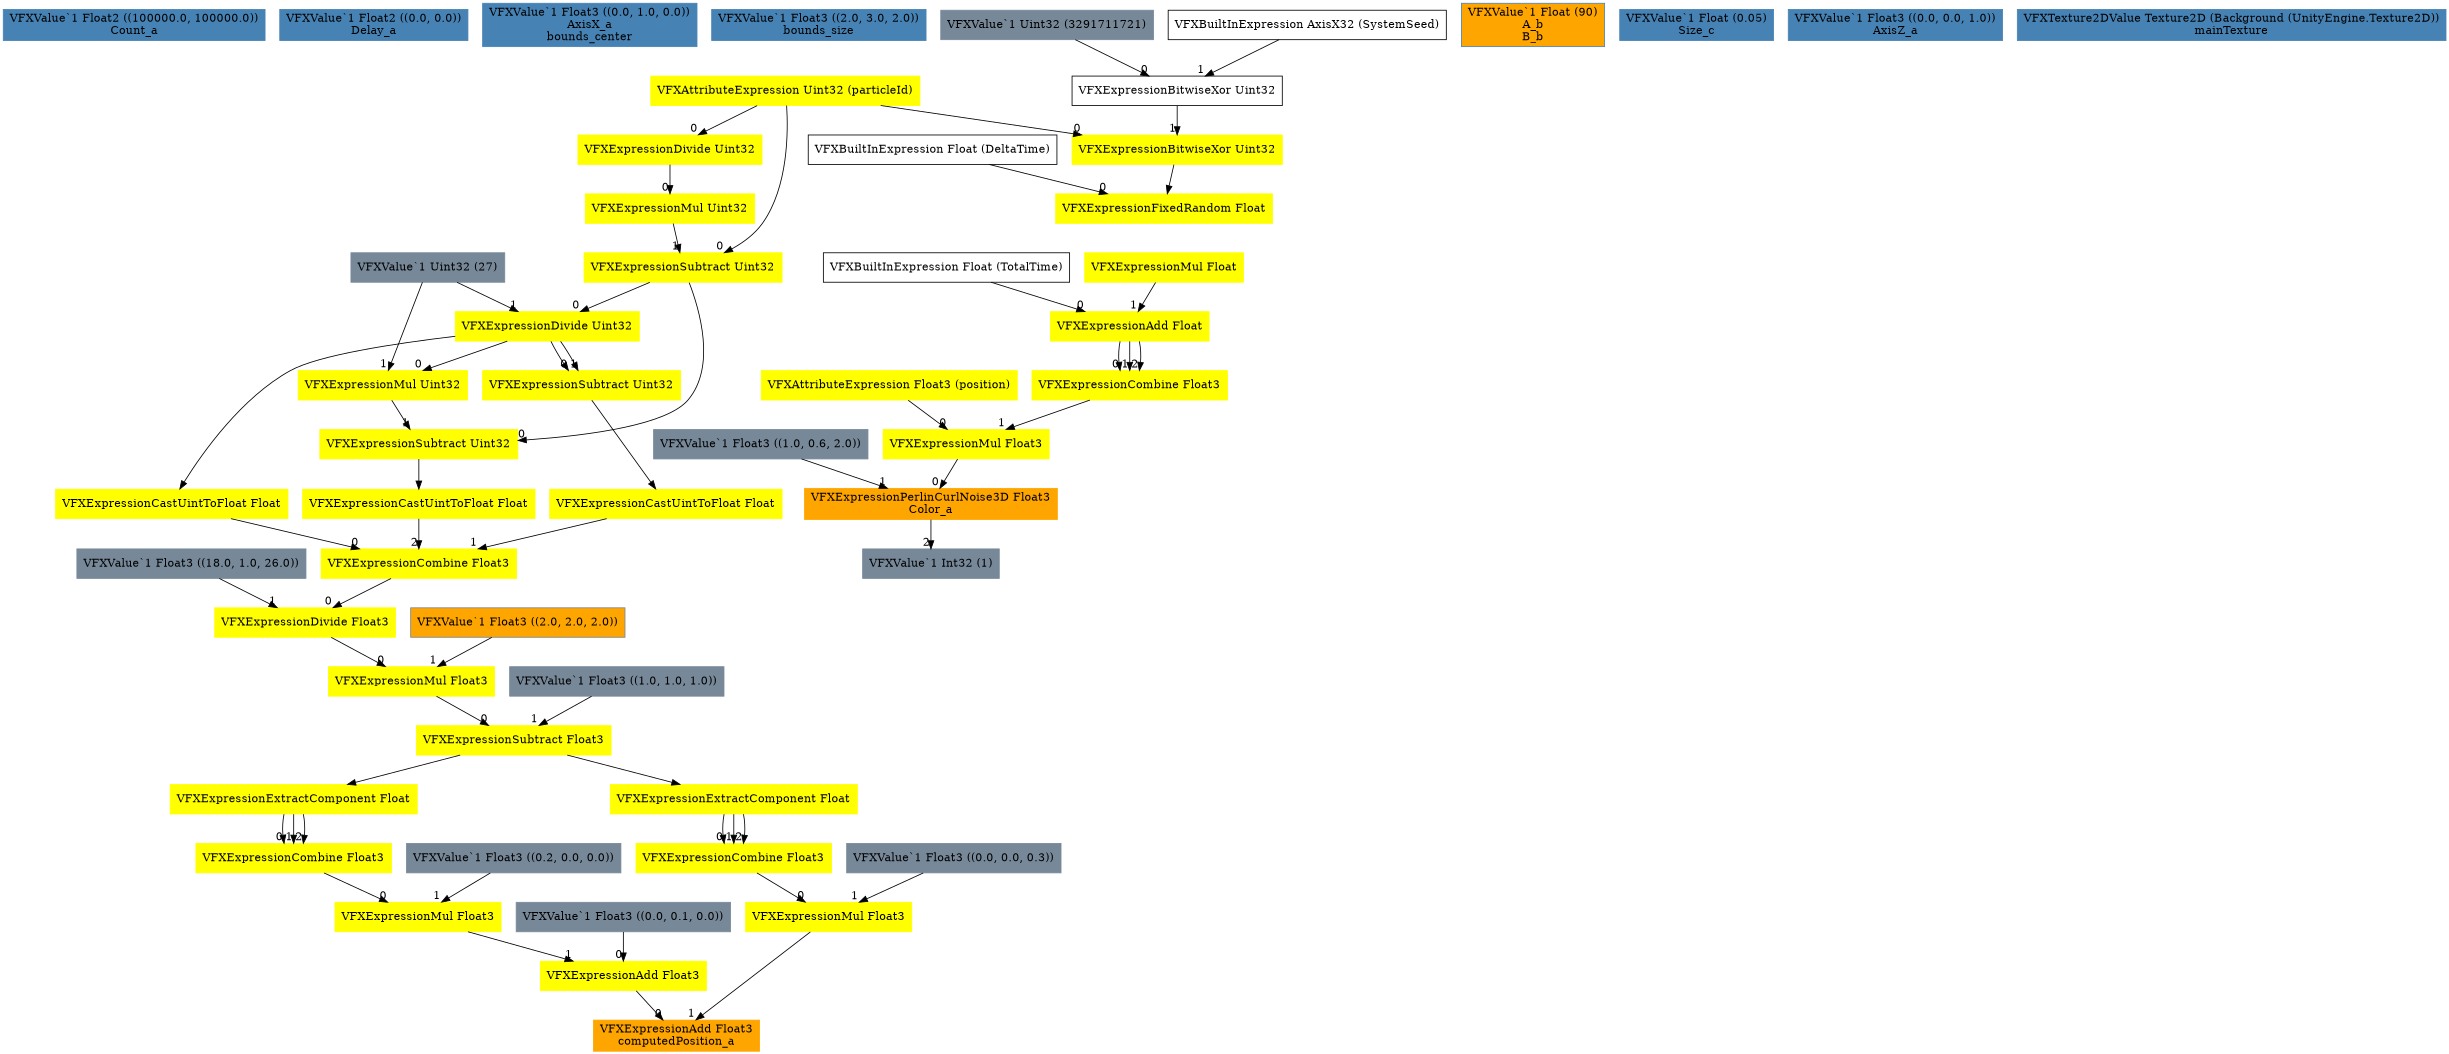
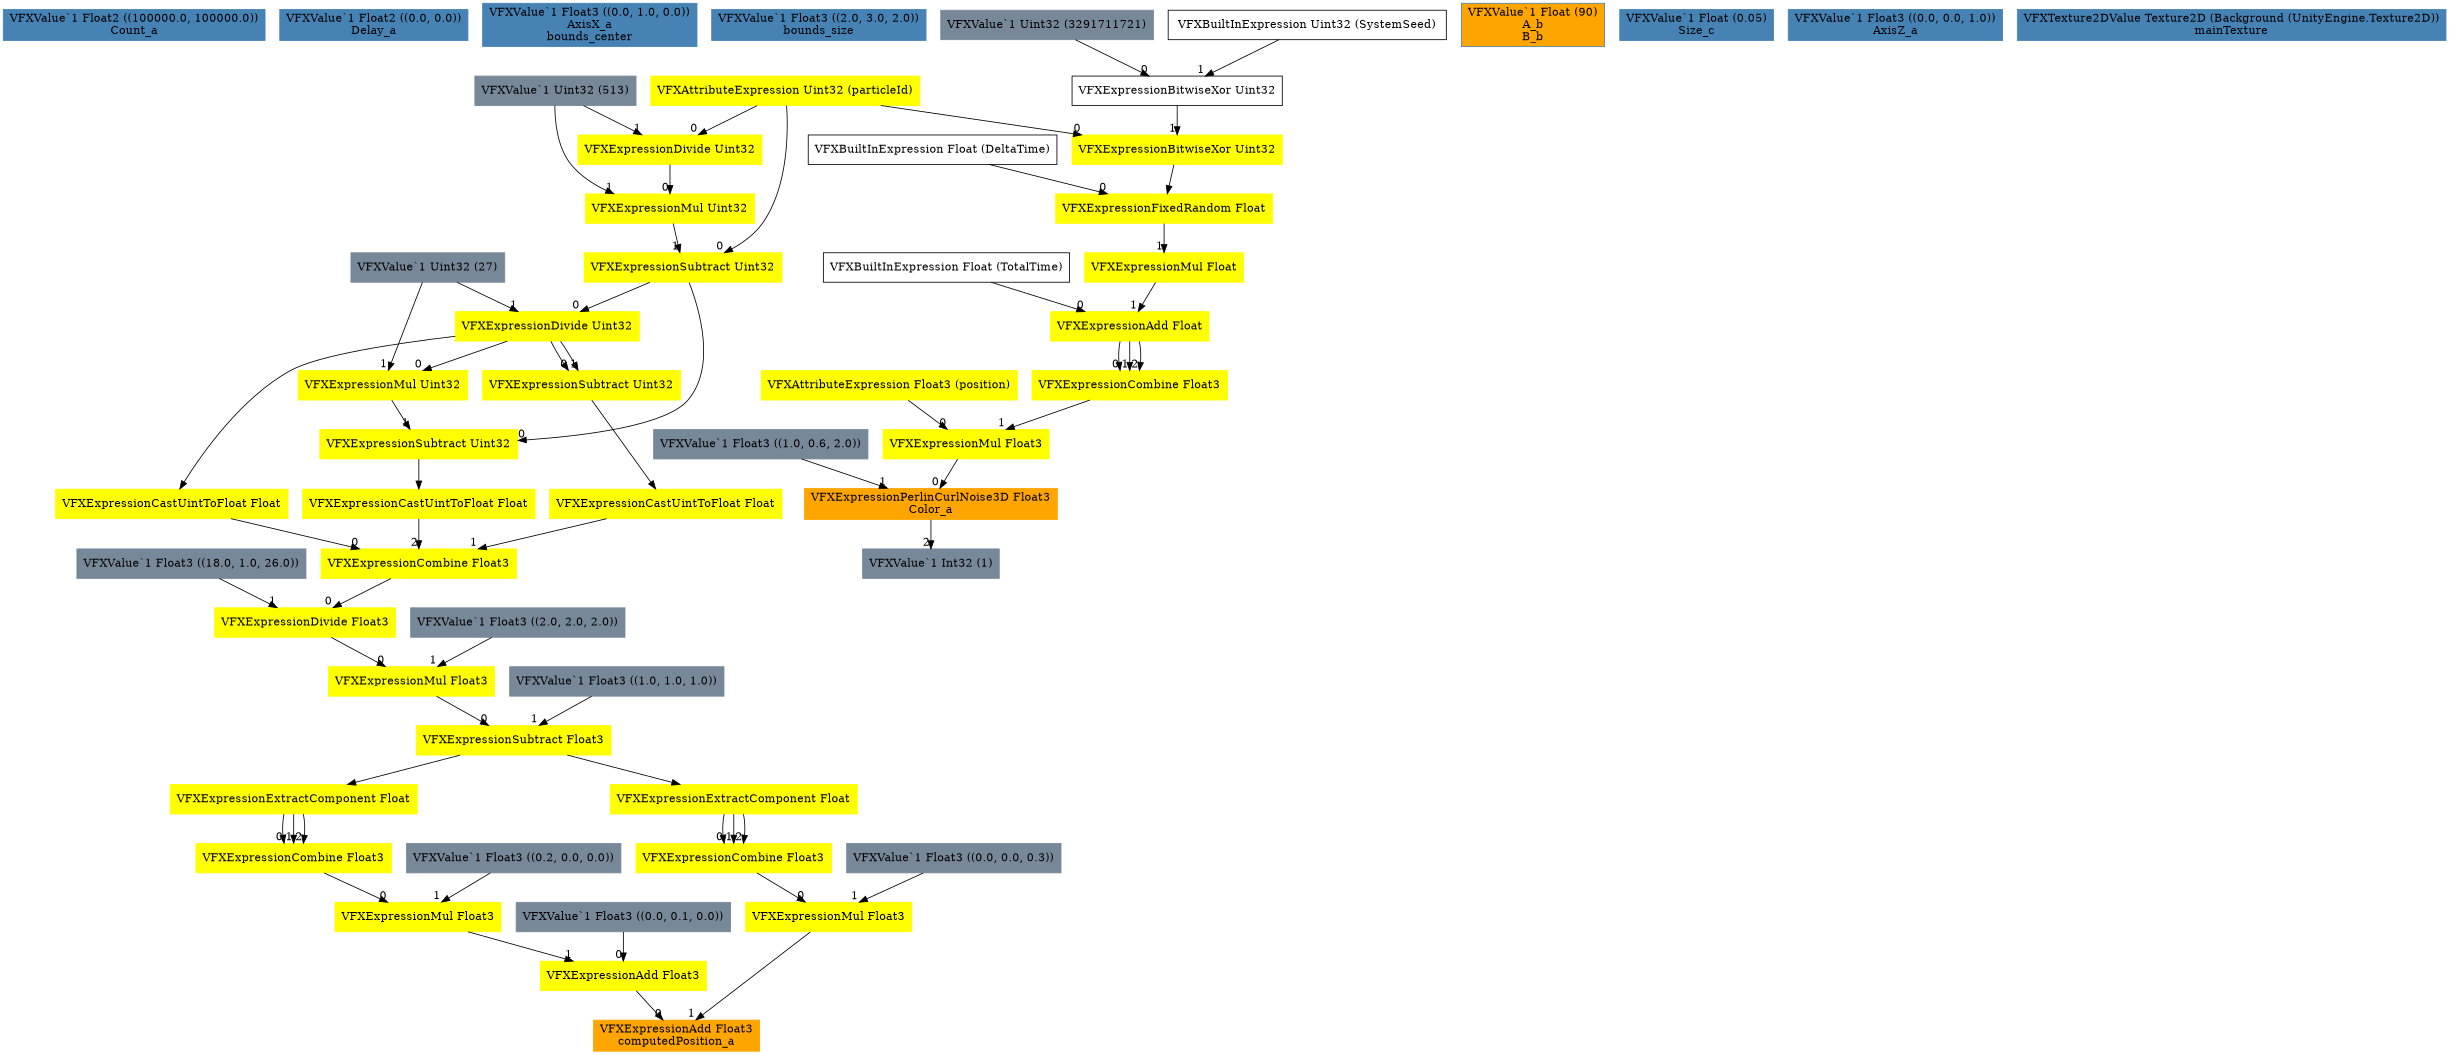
node "VFXBuiltInExpression AxisX32 (SystemSeed)": label "VFXBuiltInExpression AxisX32 (SystemSeed)" -> "VFXBuiltInExpression Uint32 (SystemSeed)"
node "VFXValue`1 Uint32 (513)": added
edge "VFXExpressionFixedRandom Float" -> "VFXExpressionMul Float": added
node "VFXValue`1 Float3 ((2.0, 2.0, 2.0))": fillcolor orange -> lightslategray
